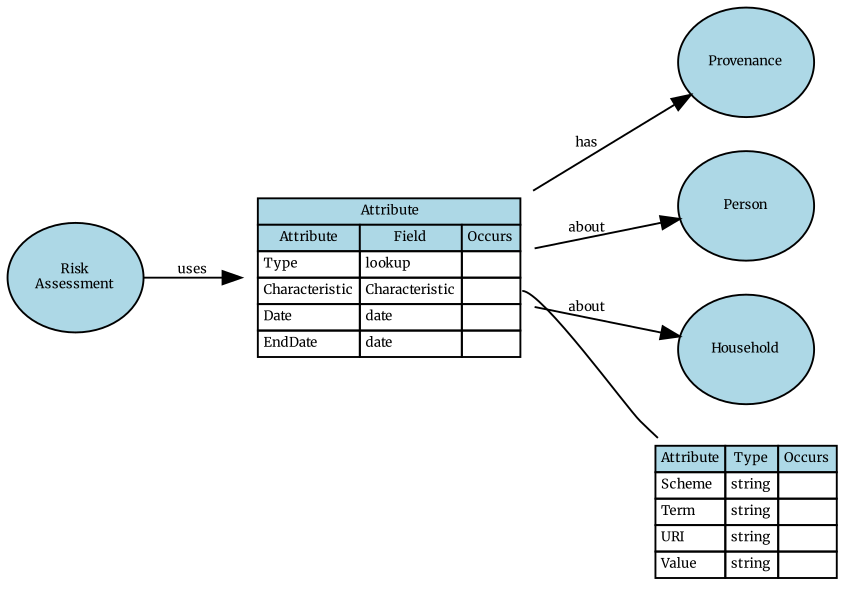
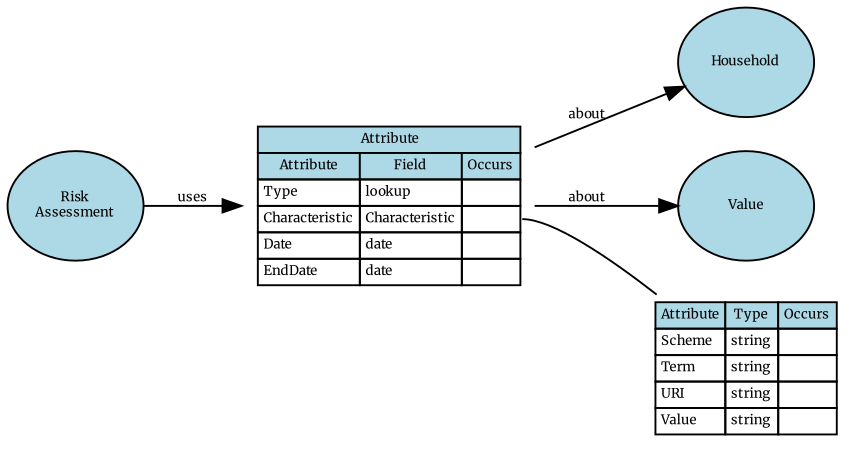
node "Provenance": removed
node "Person": label "Person" -> "Value"
